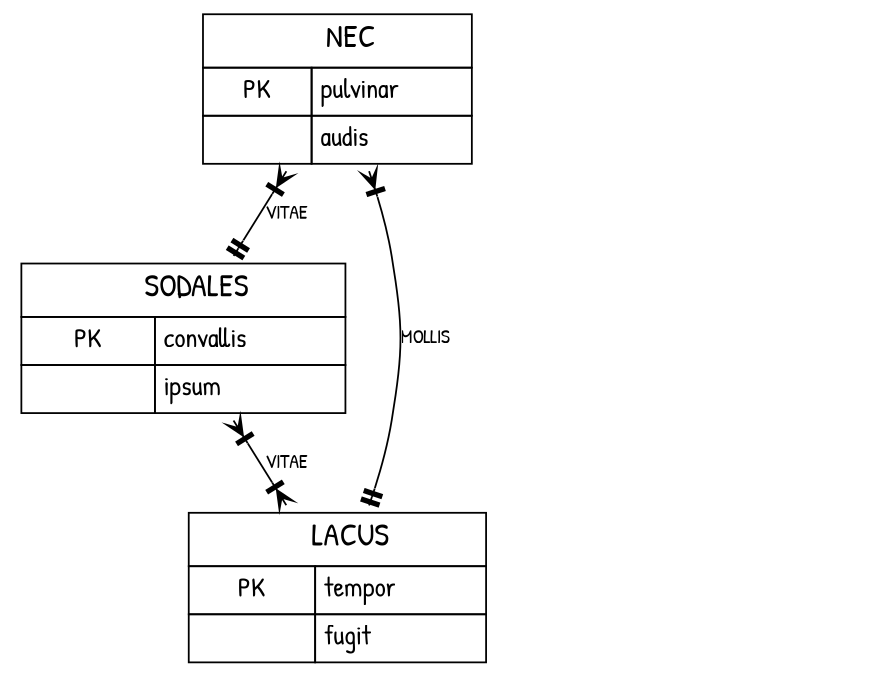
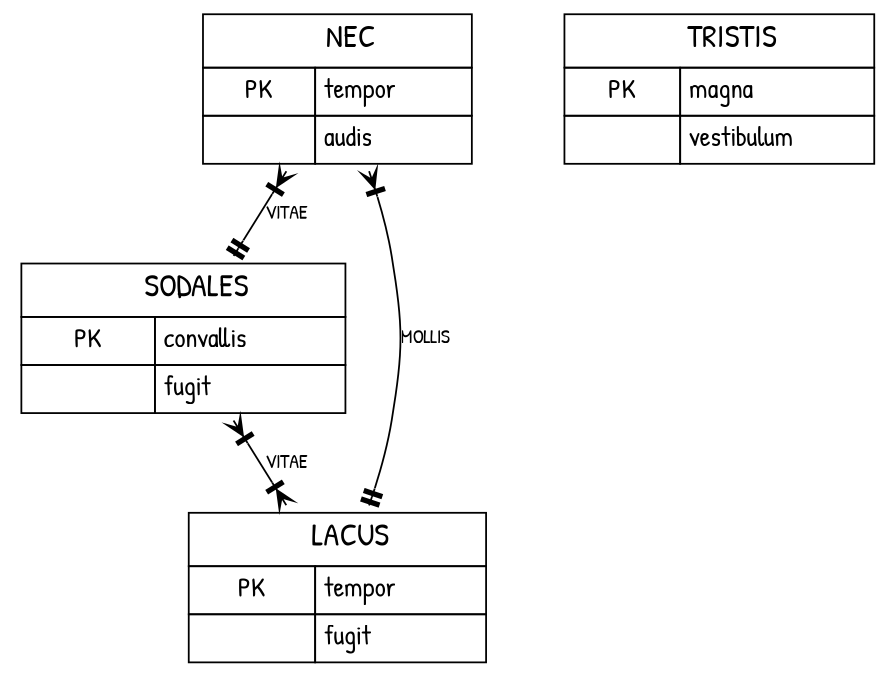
node "TRISTIS": added
node "NEC": text "pulvinar" -> "tempor"
node "SODALES": text "ipsum" -> "fugit"
